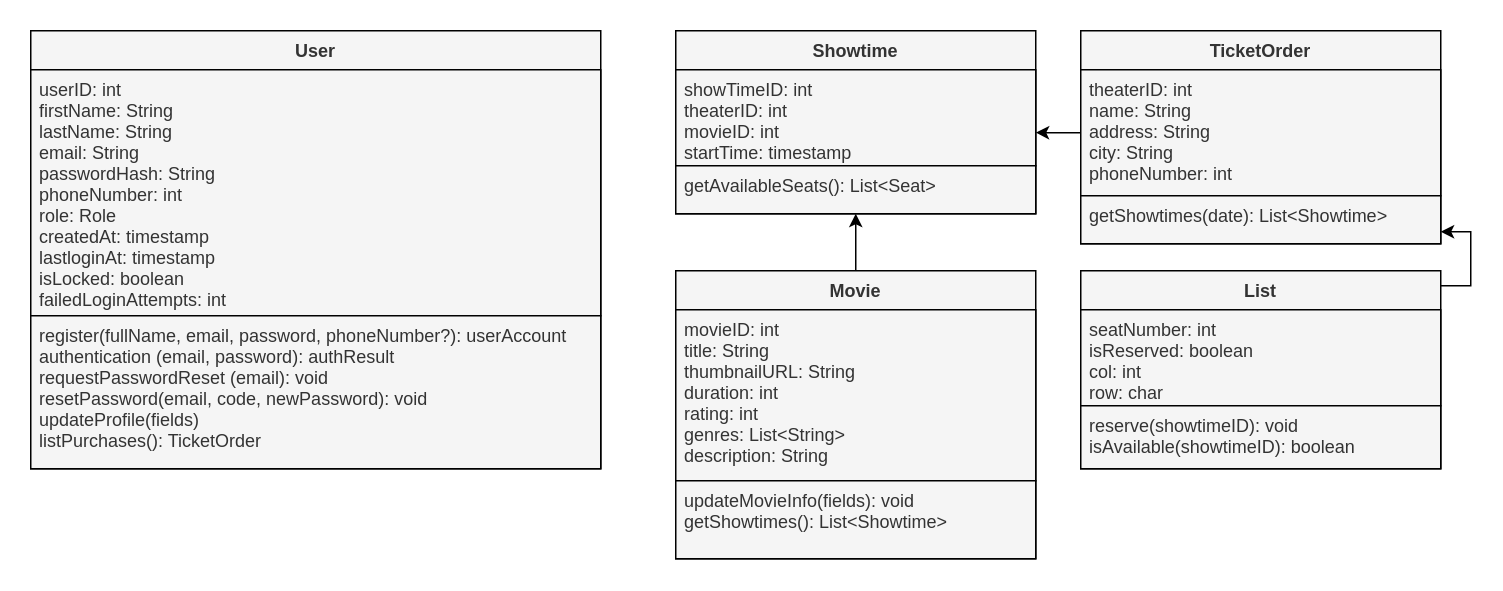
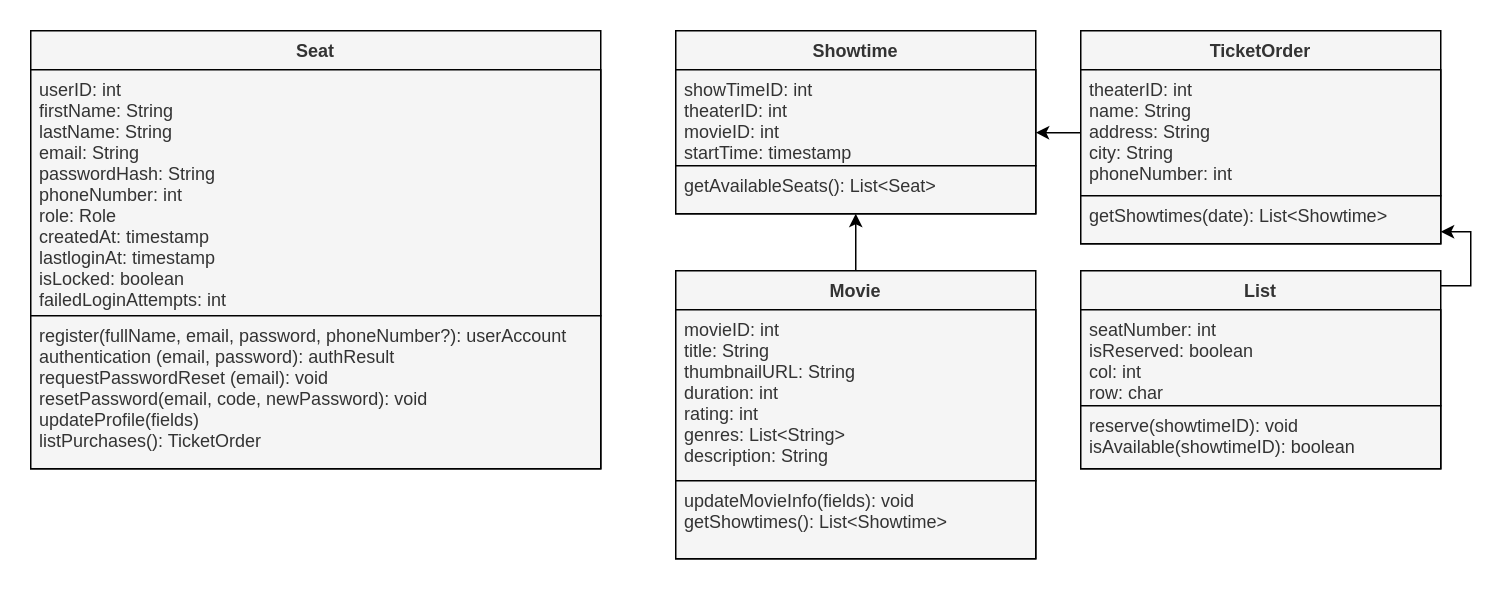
node "User": label "User" -> "Seat"
